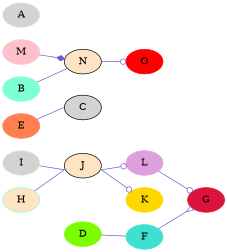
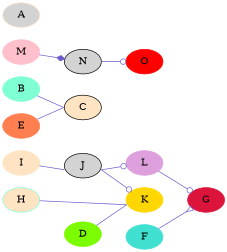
node "N": fillcolor bisque -> lightgrey
edge "N" -- "B": now "C" -- "B"
node "C": fillcolor lightgrey -> bisque
node "I": fillcolor lightgrey -> bisque
node "J": fillcolor bisque -> lightgrey
edge "J" -- "H": now "K" -- "H"
edge "D" -- "F": now "D" -- "K"
